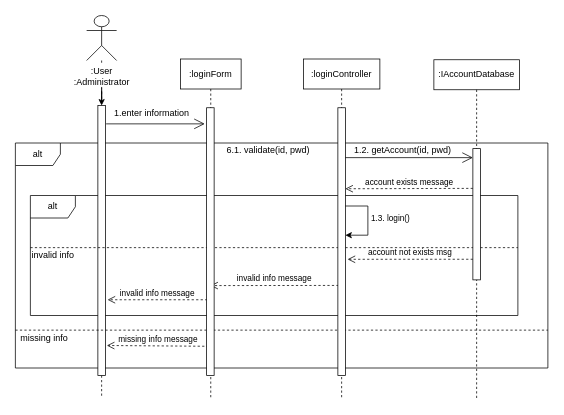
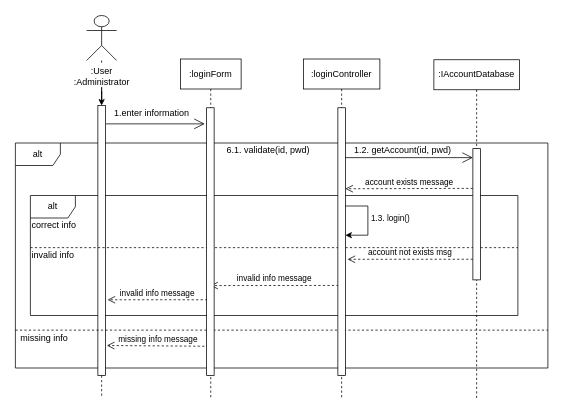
node "correct info": added
